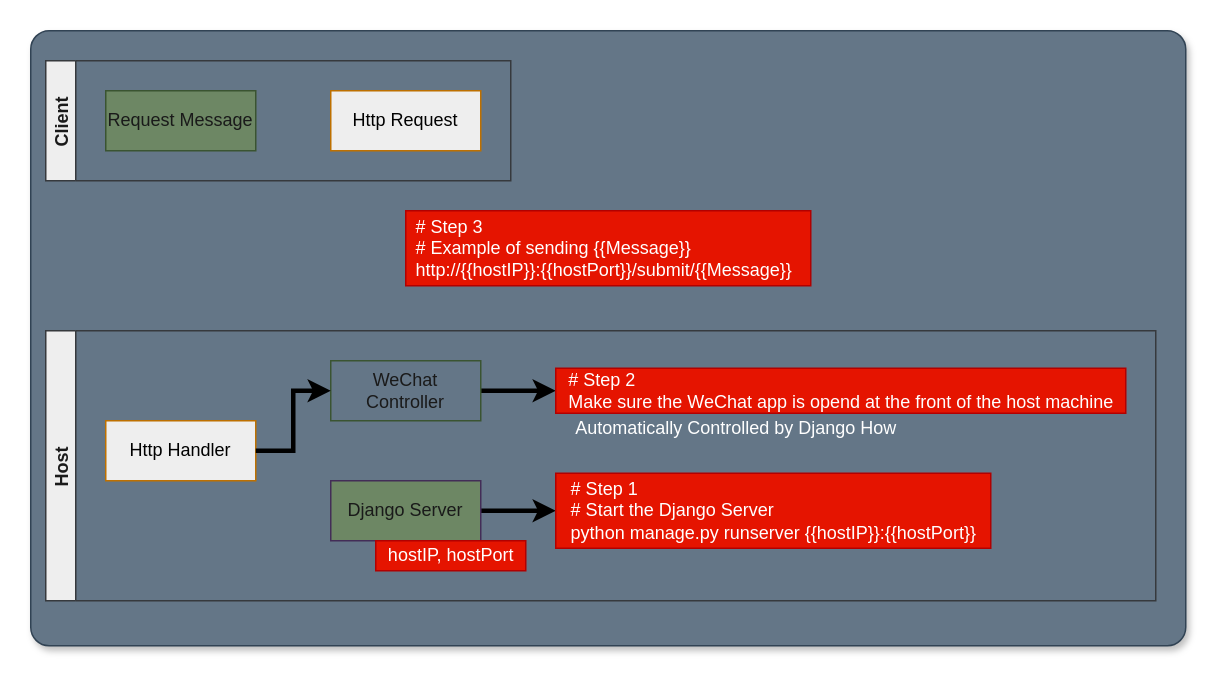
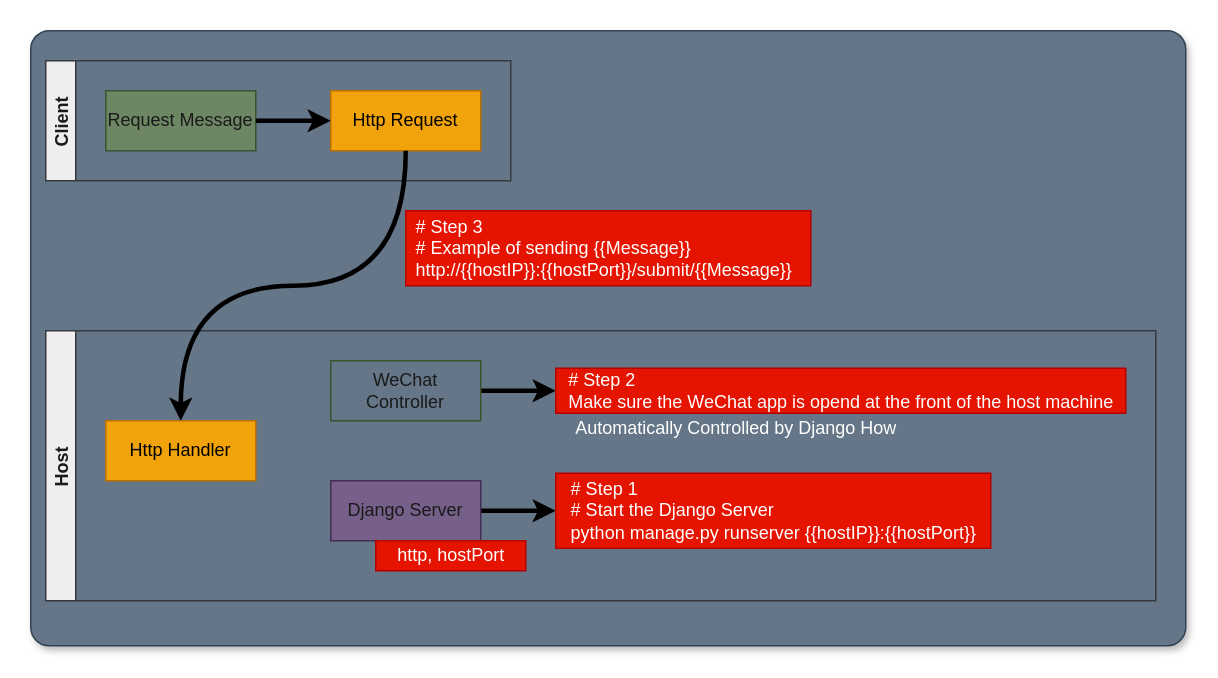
edge "Request Message" -> "Http Request": added
node "Http Request": fillcolor #eeeeee -> #f0a30a
edge "Http Request" -> "Http Handler": added
edge "Http Handler" -> "WeChat Controller": removed
node "Http Handler": fillcolor #eeeeee -> #f0a30a
node "Django Server": fillcolor #6d8764 -> #76608a
node "hostIP, hostPort": label "hostIP, hostPort" -> "http, hostPort"
